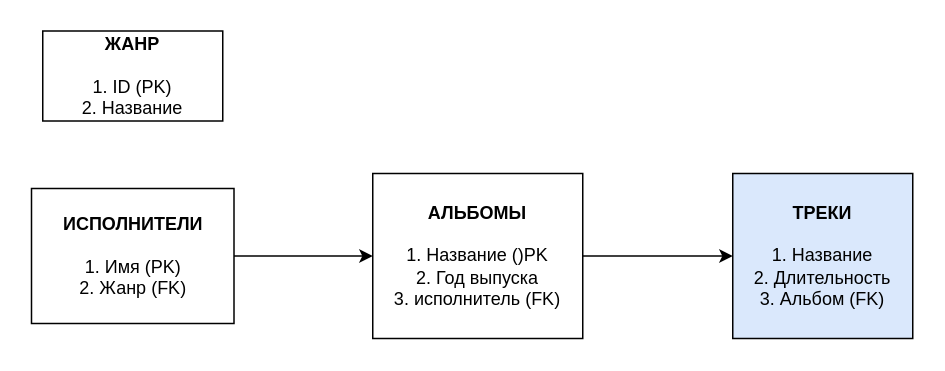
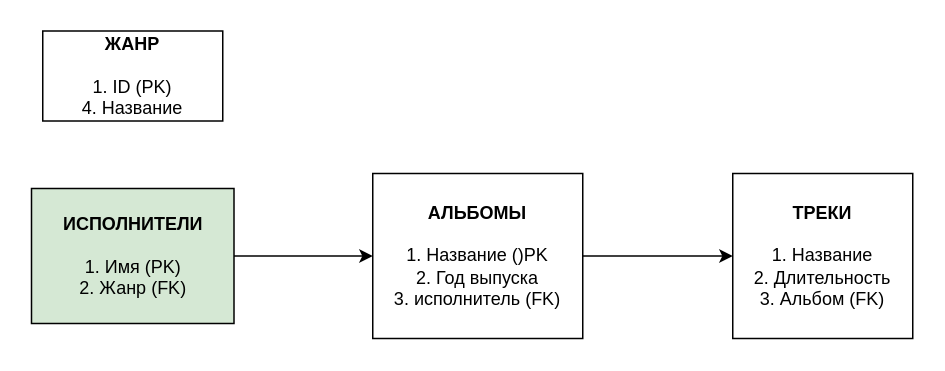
node "ЖАНР 1. ID (PK) 2. Название": label "ЖАНР 1. ID (PK) 2. Название" -> "ЖАНР 1. ID (PK) 4. Название"
node "ИСПОЛНИТЕЛИ 1. Имя (PK) 2. Жанр (FK)": fillcolor #ffffff -> #d5e8d4
node "ТРЕКИ 1. Название 2. Длительность 3. Альбом (FK)": fillcolor #dae8fc -> #ffffff
